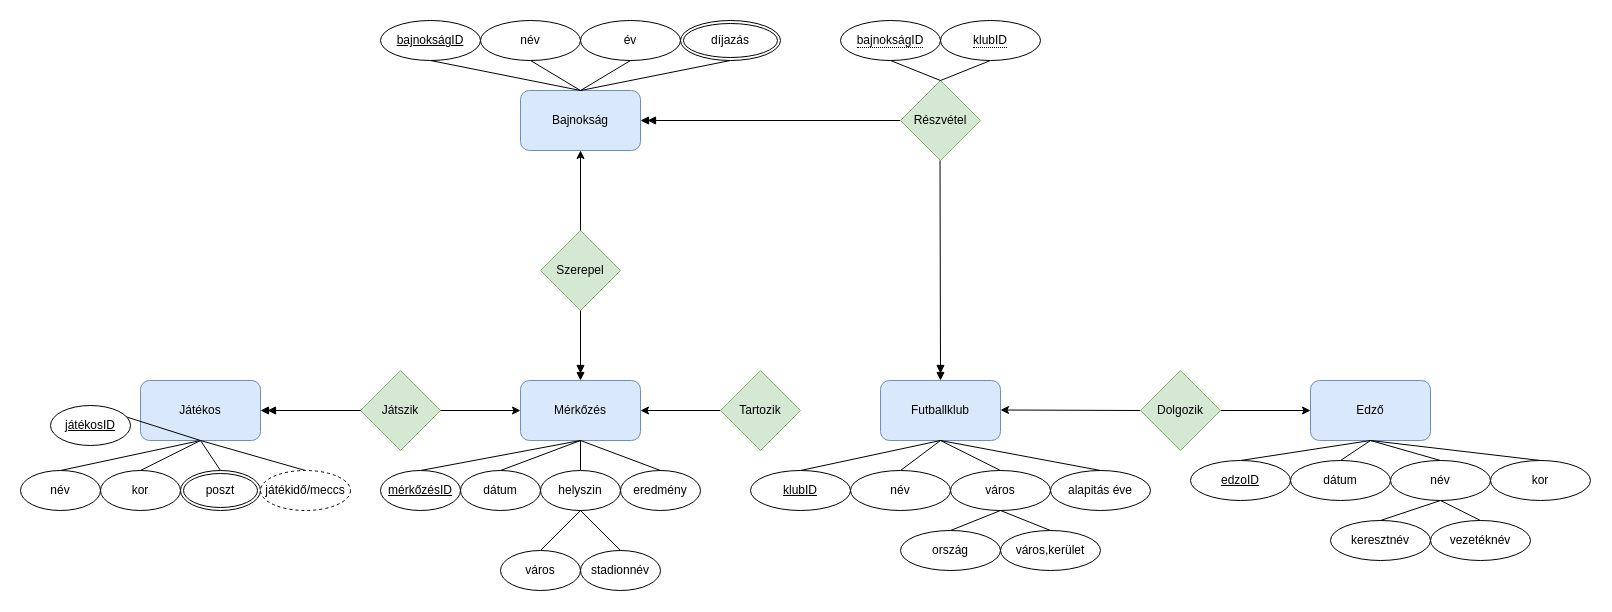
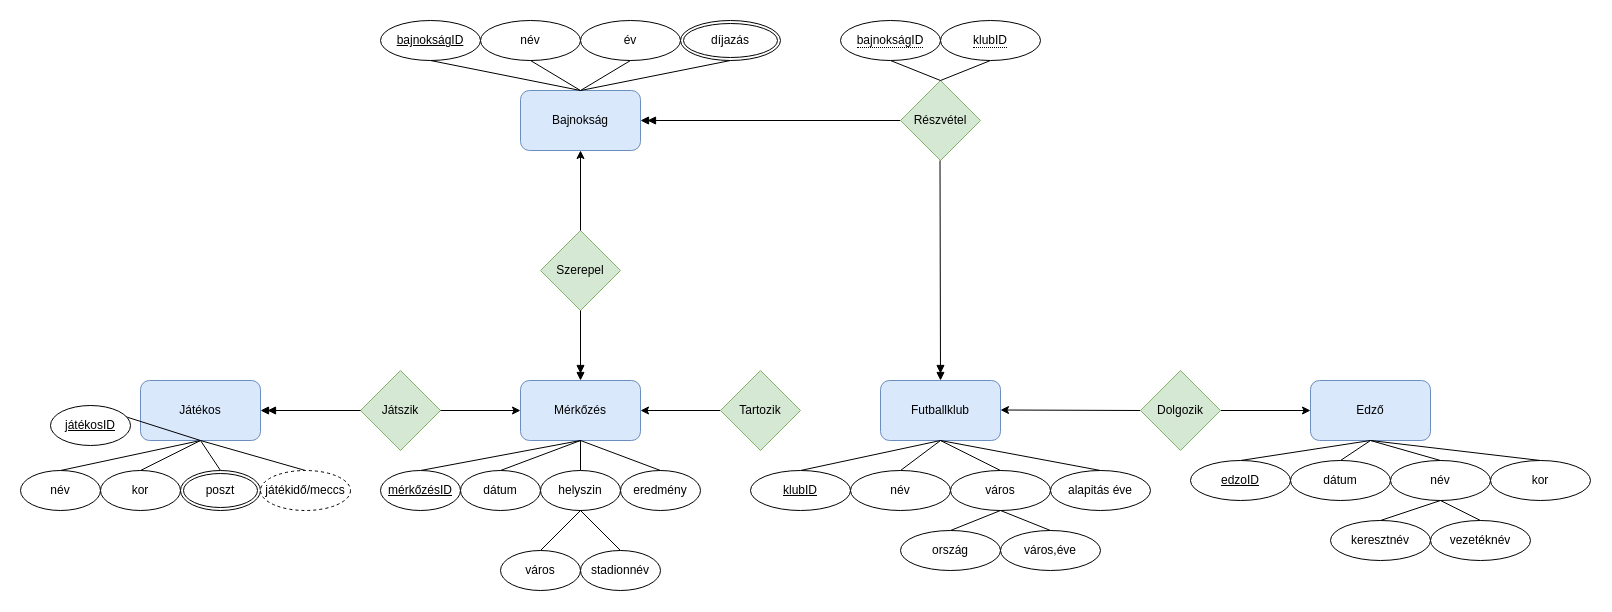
node "város,kerület": label "város,kerület" -> "város,éve"
